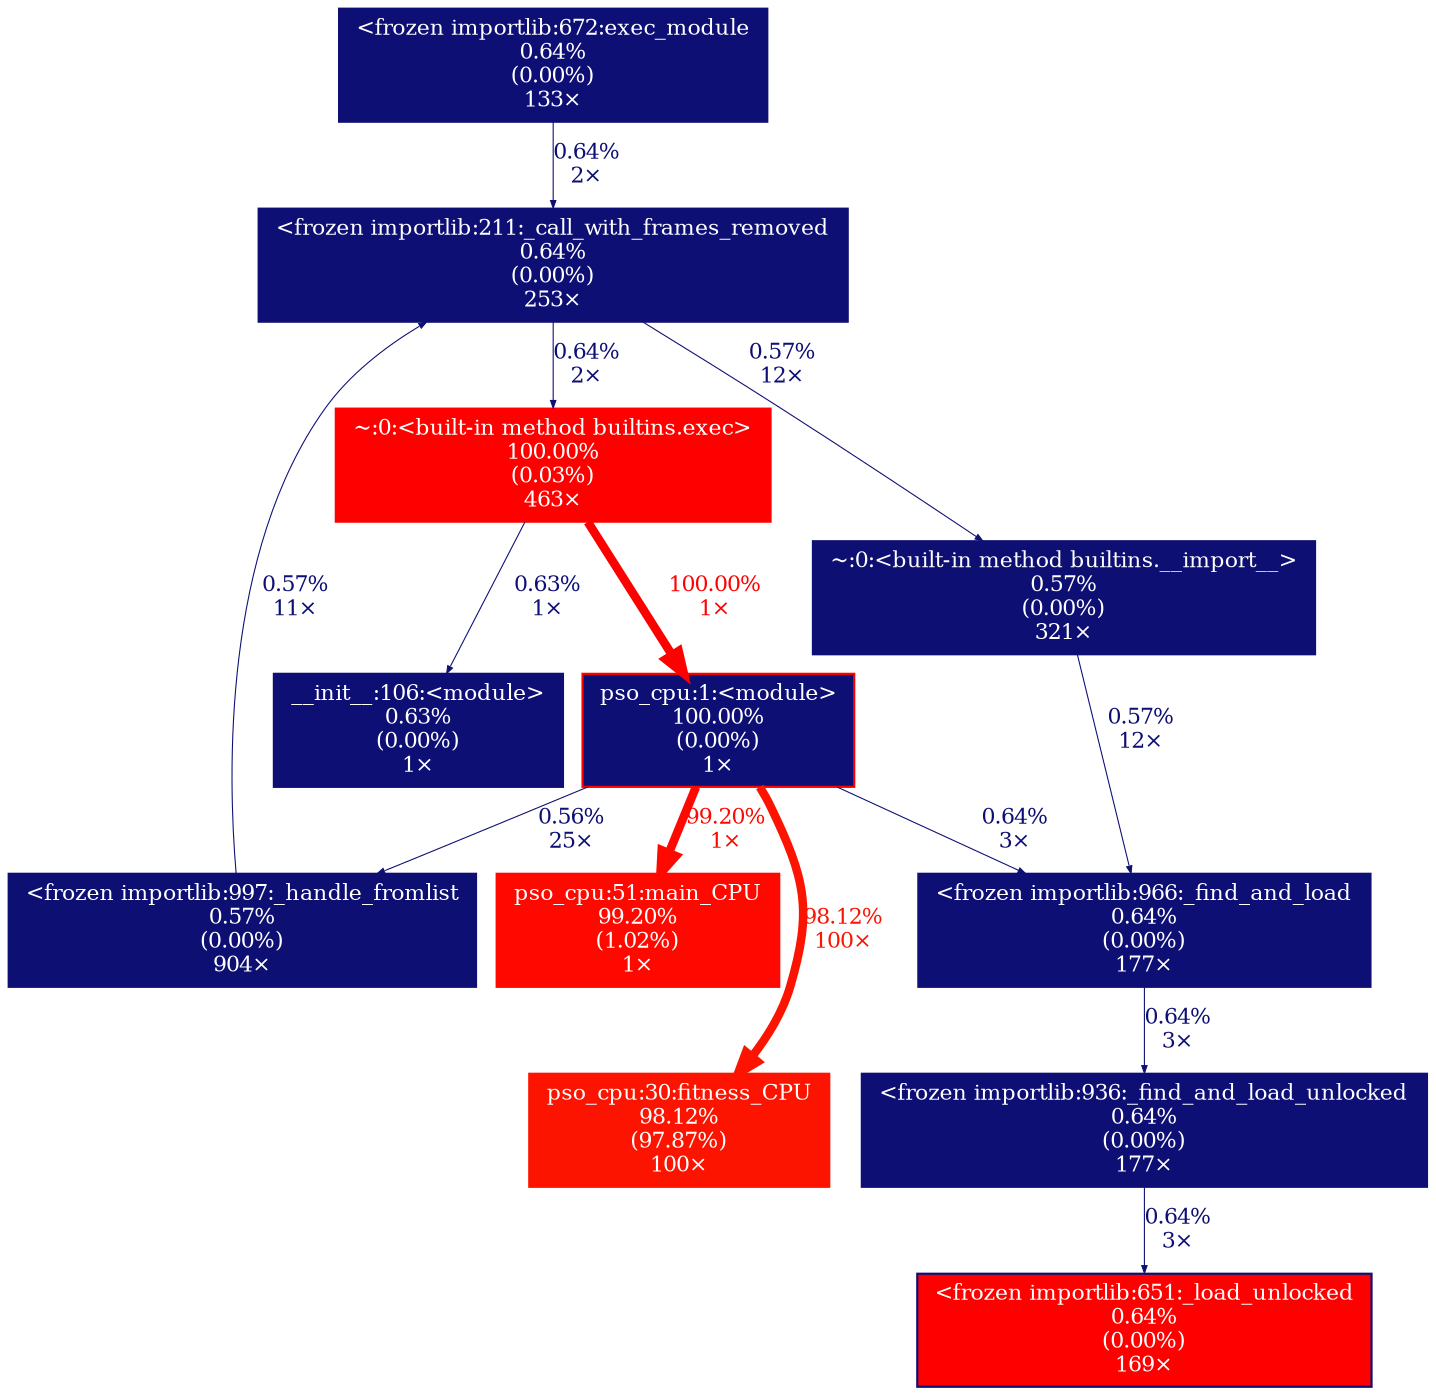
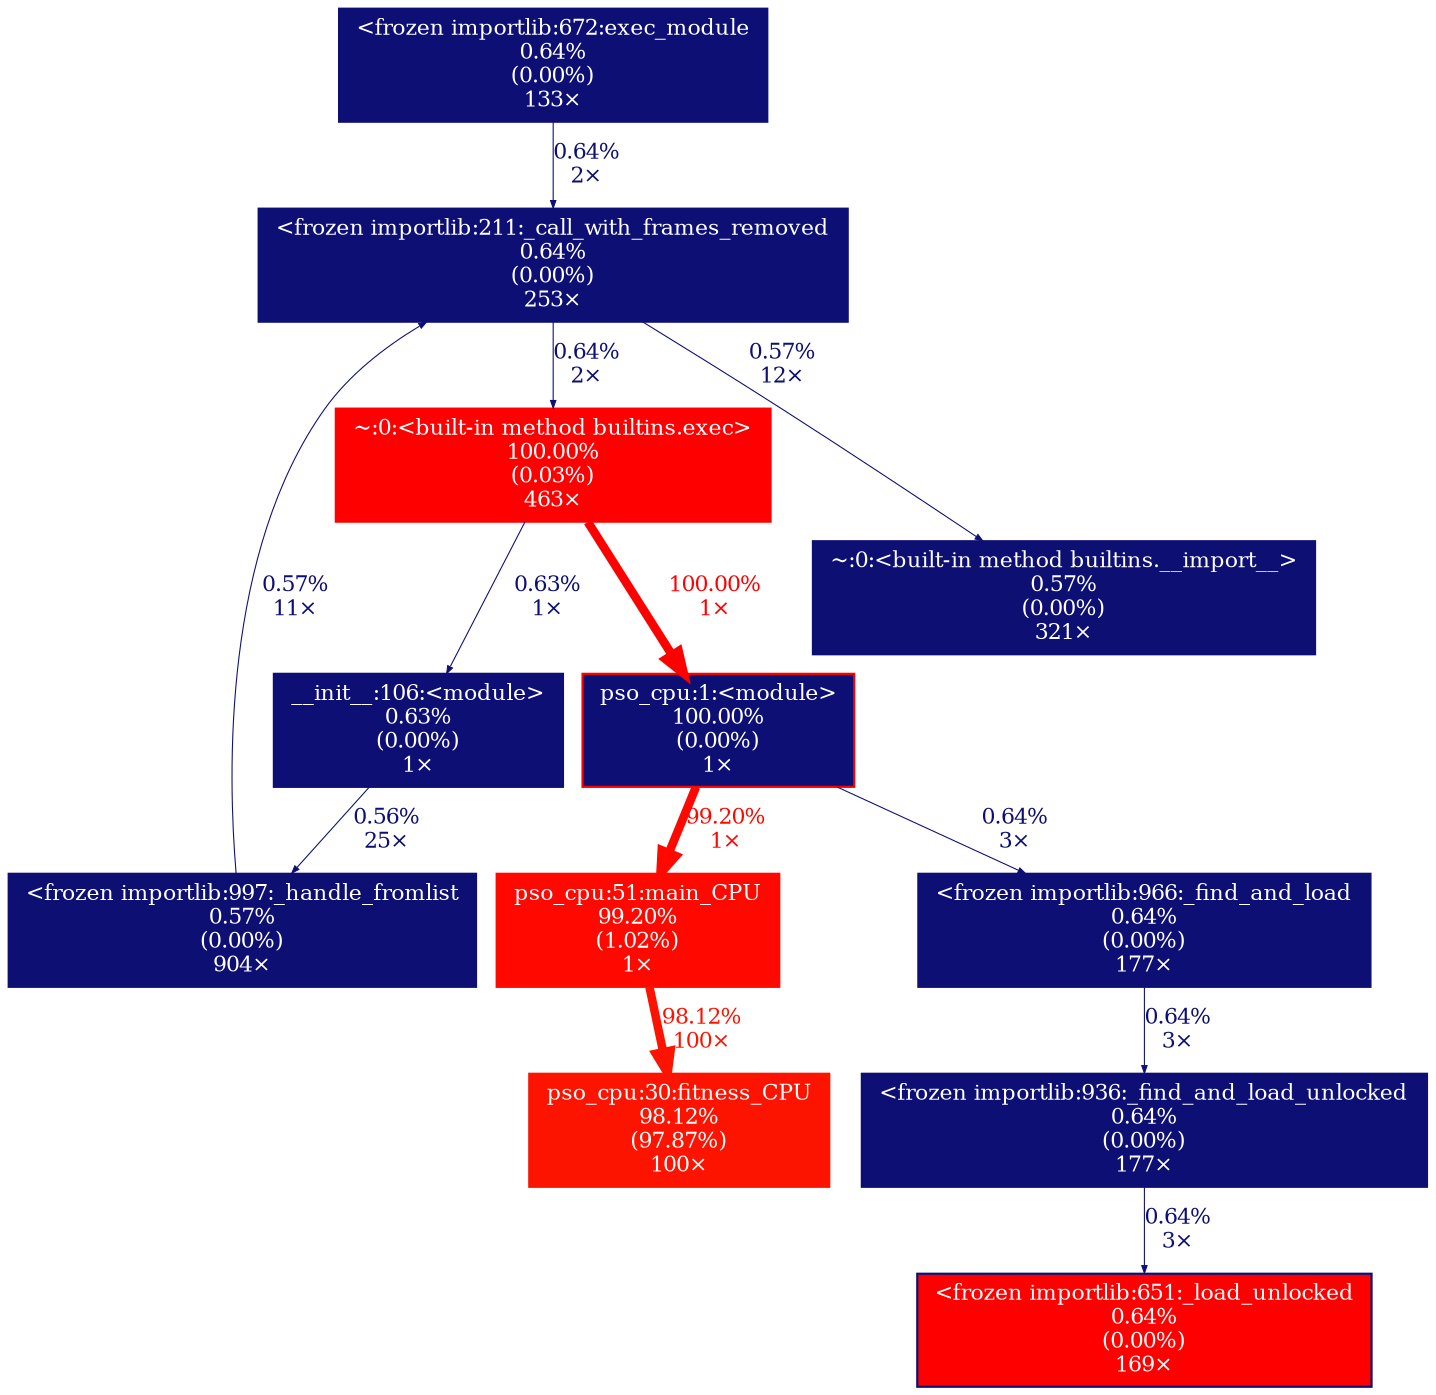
edge "~:0:<built-in method builtins.__import__> 0.57% (0.00%) 321×" -> "<frozen importlib:966:_find_and_load 0.64% (0.00%) 177×": removed, label "0.57% 12×"
edge "pso_cpu:1:<module> 100.00% (0.00%) 1×" -> "<frozen importlib:997:_handle_fromlist 0.57% (0.00%) 904×": now "__init__:106:<module> 0.63% (0.00%) 1×" -> "<frozen importlib:997:_handle_fromlist 0.57% (0.00%) 904×"
edge "pso_cpu:1:<module> 100.00% (0.00%) 1×" -> "pso_cpu:30:fitness_CPU 98.12% (97.87%) 100×": now "pso_cpu:51:main_CPU 99.20% (1.02%) 1×" -> "pso_cpu:30:fitness_CPU 98.12% (97.87%) 100×"
